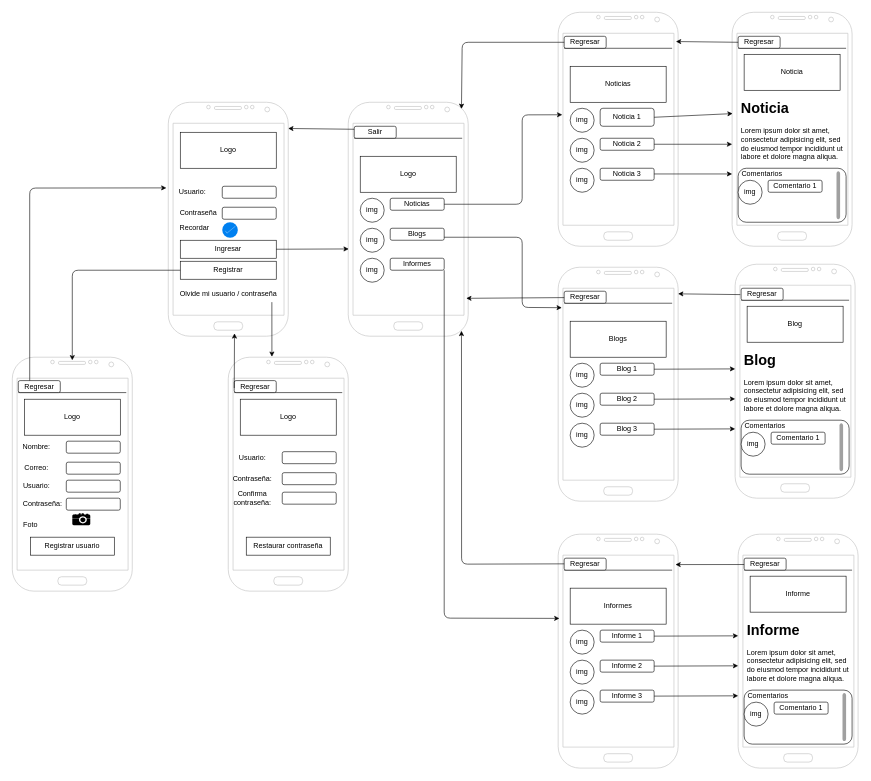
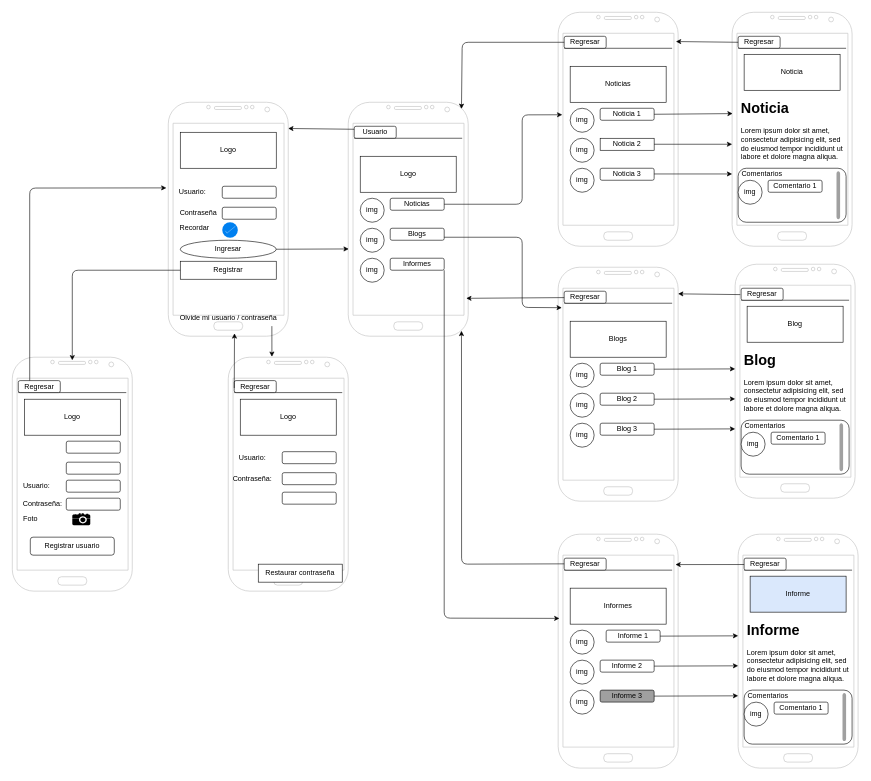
node "Noticia 1": size 54x18 -> 54x12
node "Salir": label "Salir" -> "Usuario"
node "Noticia 2": shape rounded rectangle -> rectangle
node "Ingresar": shape rectangle -> ellipse
node "Olvide mi usuario / contraseña": moved (228, 294) -> (228, 318)
node "Nombre:": removed
node "Correo:": removed
node "Confirma contraseña:": removed
node "Foto": moved (30, 525) -> (30, 519)
node "Registrar usuario": shape rectangle -> rounded rectangle
node "Restaurar contraseña": moved (288, 546) -> (300, 573)
node "Informe": fillcolor #ffffff -> #dae8fc
node "Informe 1": moved (627, 636) -> (633, 636)
node "Informe 3": fillcolor #ffffff -> #a0a0a0
